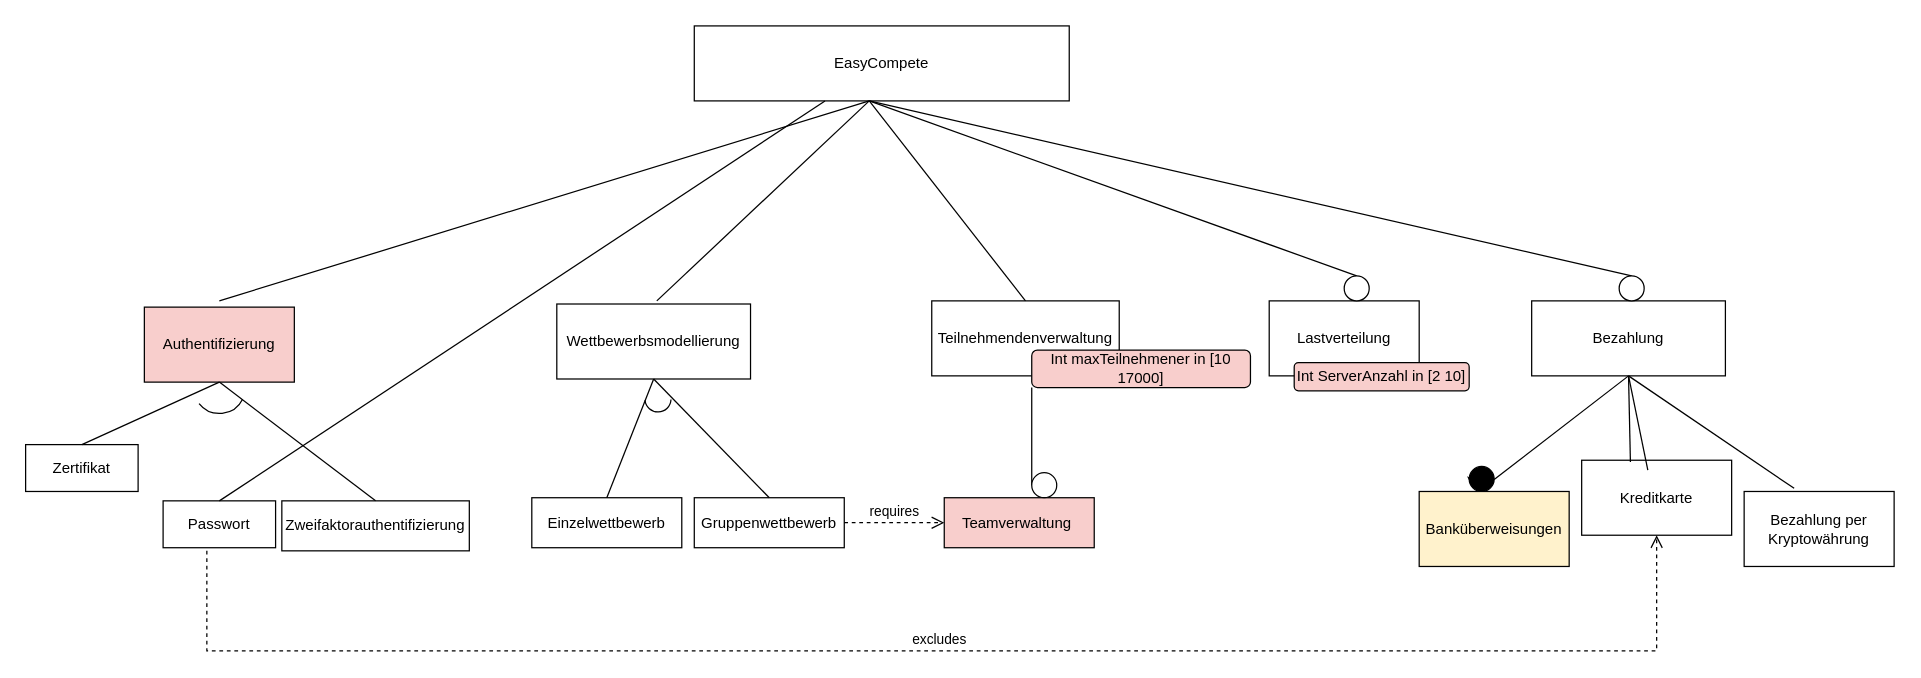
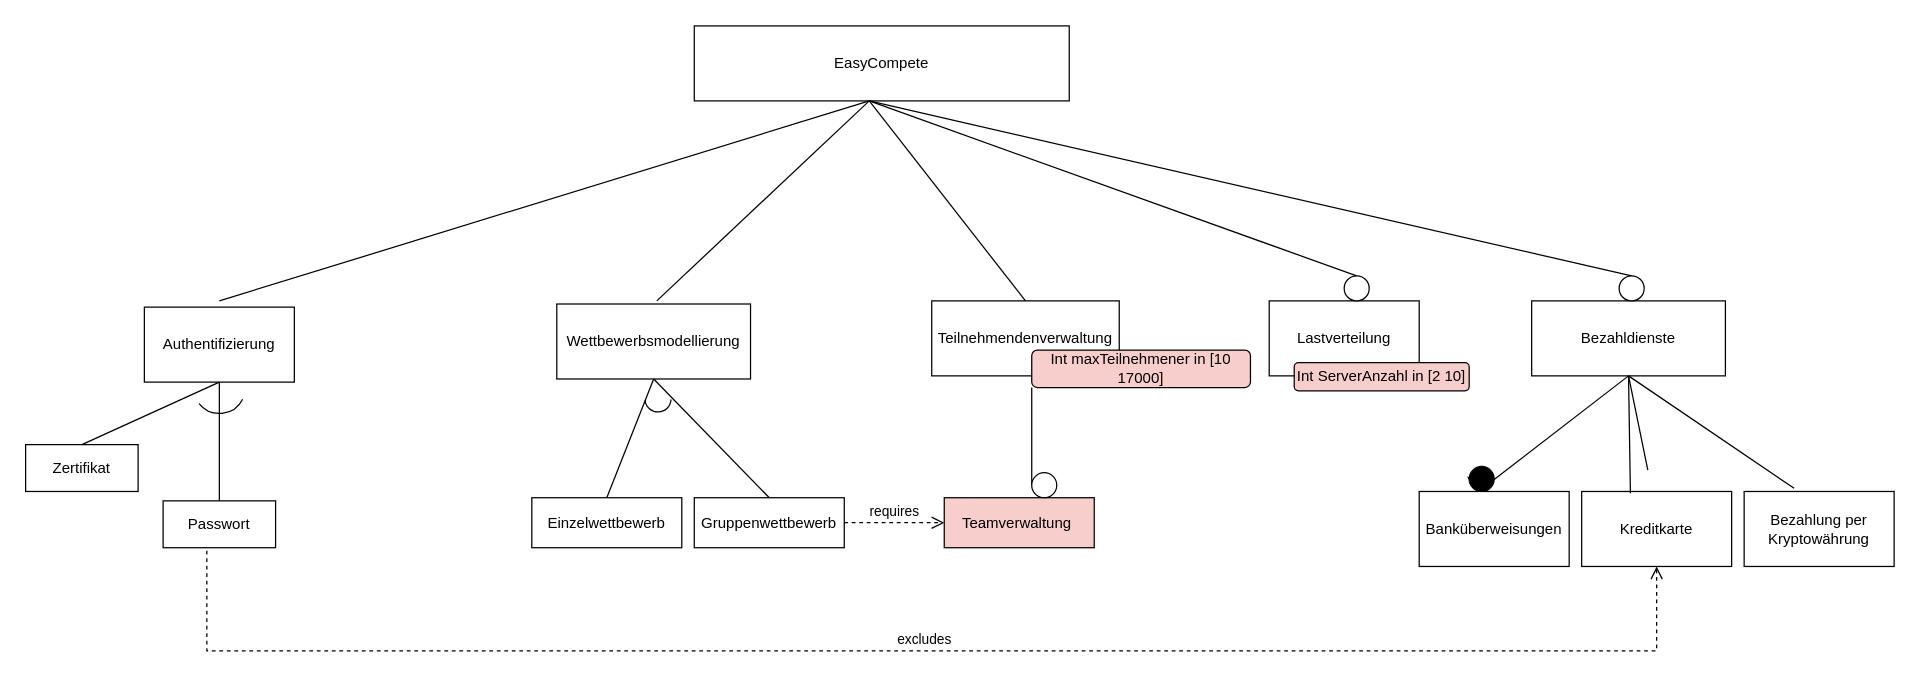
edge "EasyCompete" -- "Passwort": now "Authentifizierung" -- "Passwort"
node "Bezahlung": label "Bezahlung" -> "Bezahldienste"
node "Authentifizierung": fillcolor #f8cecc -> #ffffff
edge "Authentifizierung" -- "Zweifaktorauthentifizierung": removed
node "Kreditkarte": moved (1657, 498) -> (1657, 529)
node "Zweifaktorauthentifizierung": removed
node "Banküberweisungen": fillcolor #fff2cc -> #ffffff
